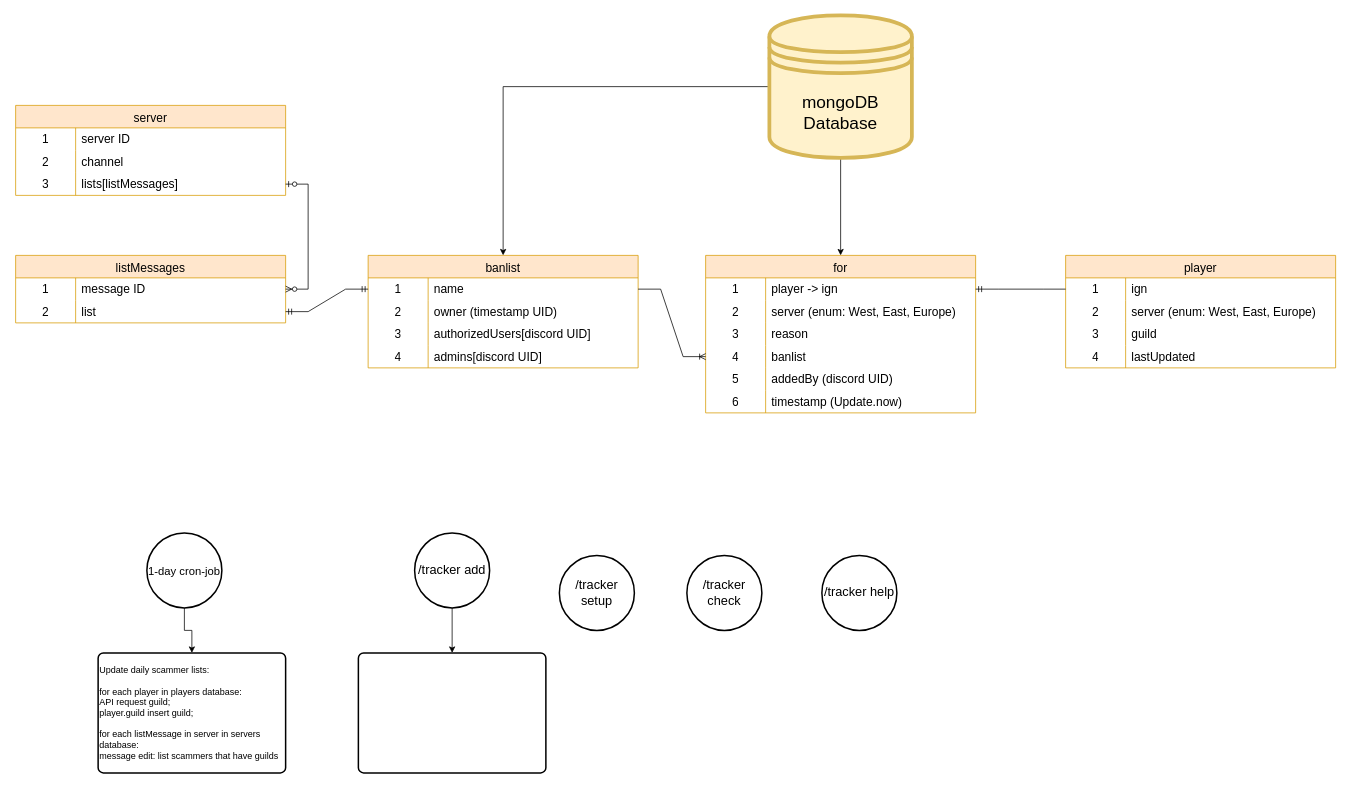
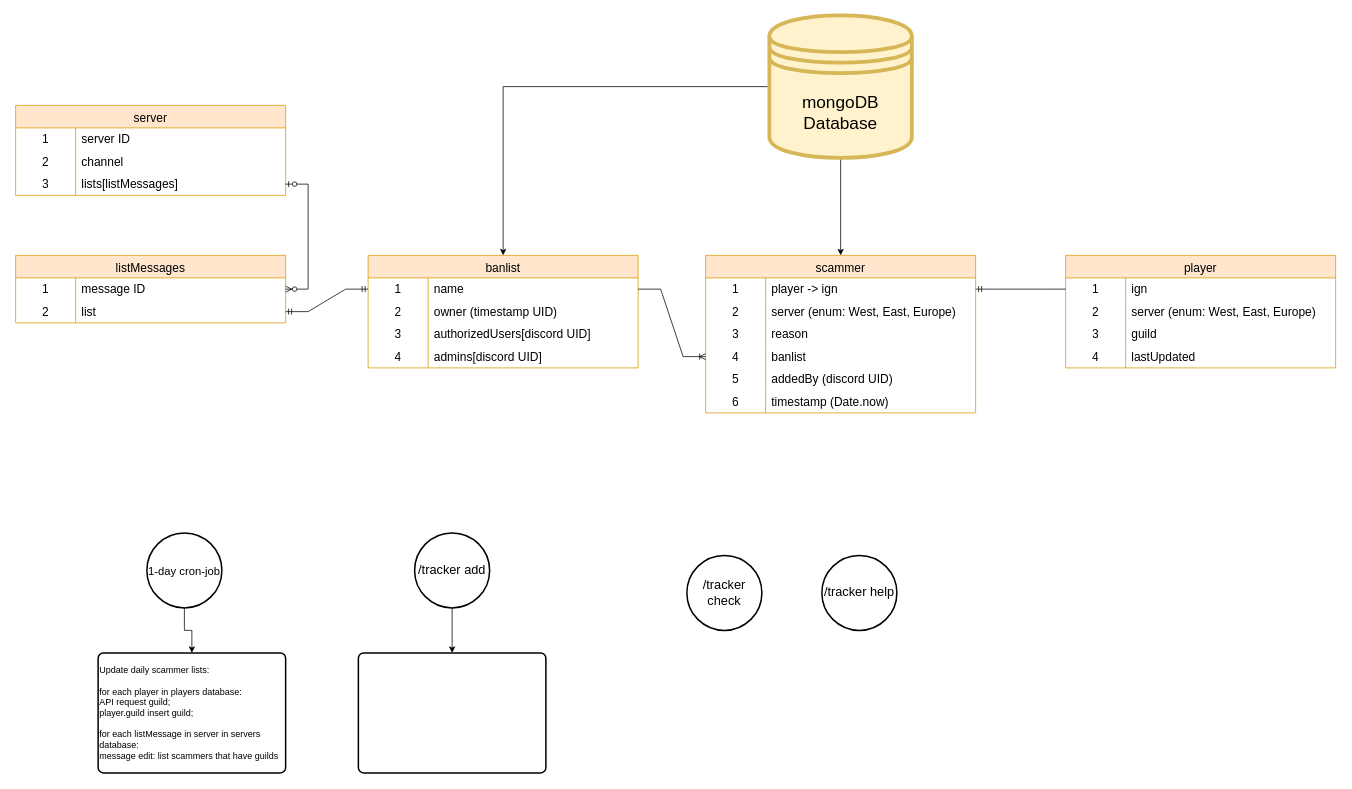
node "for": label "for" -> "scammer"
node "timestamp (Update.now)": label "timestamp (Update.now)" -> "timestamp (Date.now)"
node "/tracker setup": removed
